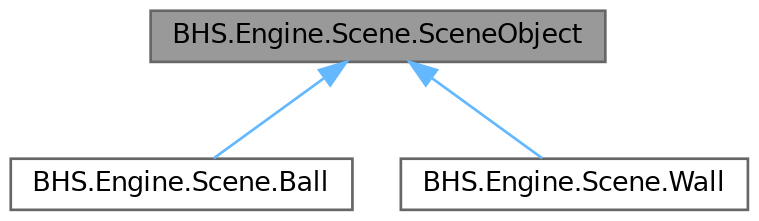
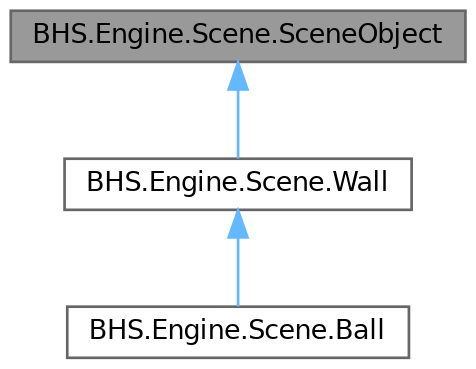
edge "BHS.Engine.Scene.Ball" -> "BHS.Engine.Scene.SceneObject": now "BHS.Engine.Scene.Ball" -> "BHS.Engine.Scene.Wall"
